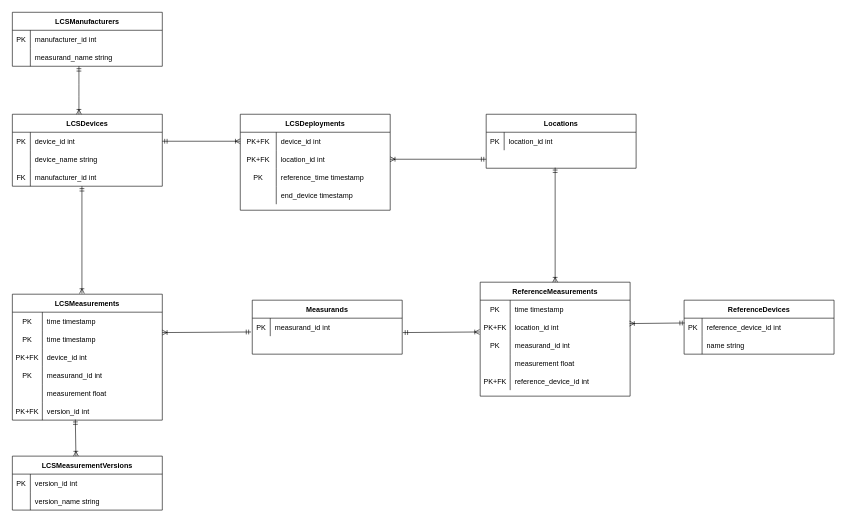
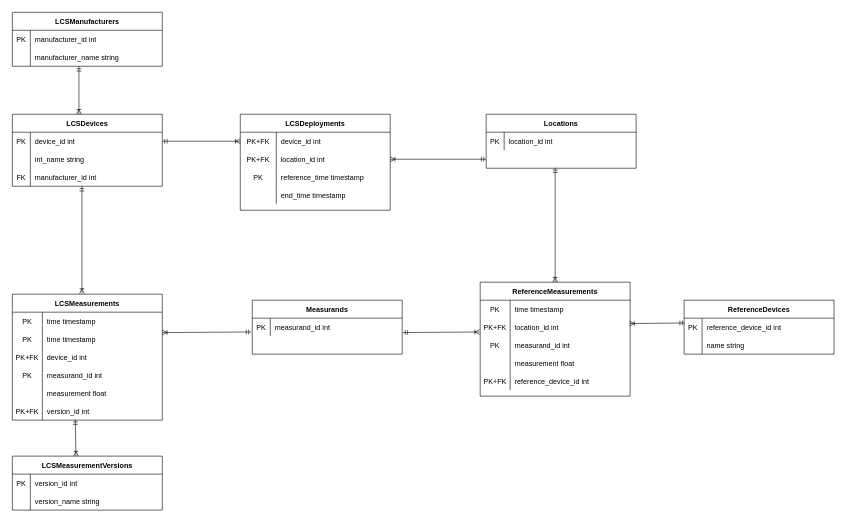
node "measurand_name string": label "measurand_name string" -> "manufacturer_name string"
node "device_name string": label "device_name string" -> "int_name string"
node "end_device timestamp": label "end_device timestamp" -> "end_time timestamp"
